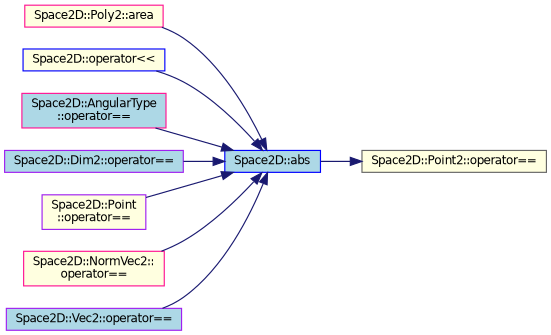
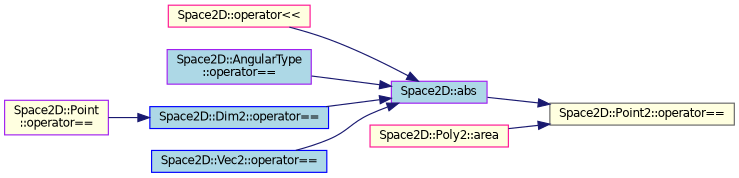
node "Space2D::operator<<": color blue -> deeppink
edge "Space2D::Poly2::area" -> "Space2D::abs": now "Space2D::Poly2::area" -> "Space2D::Point2::operator=="
node "Space2D::AngularType ::operator==": color deeppink -> purple
node "Space2D::Dim2::operator==": color purple -> blue
node "Space2D::abs": color blue -> purple
edge "Space2D::Point ::operator==" -> "Space2D::abs": now "Space2D::Point ::operator==" -> "Space2D::Dim2::operator=="
node "Space2D::NormVec2:: operator==": removed
node "Space2D::Vec2::operator==": color purple -> blue
